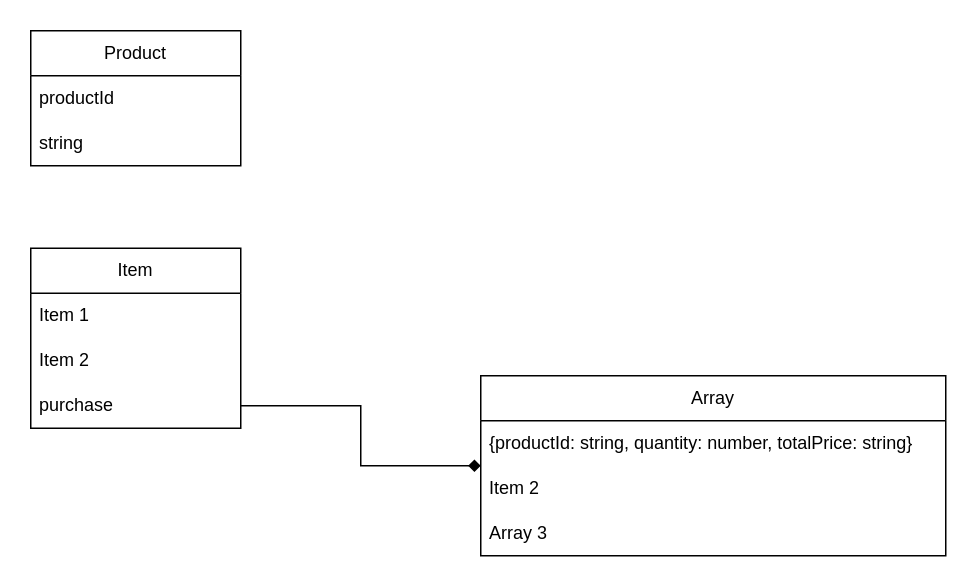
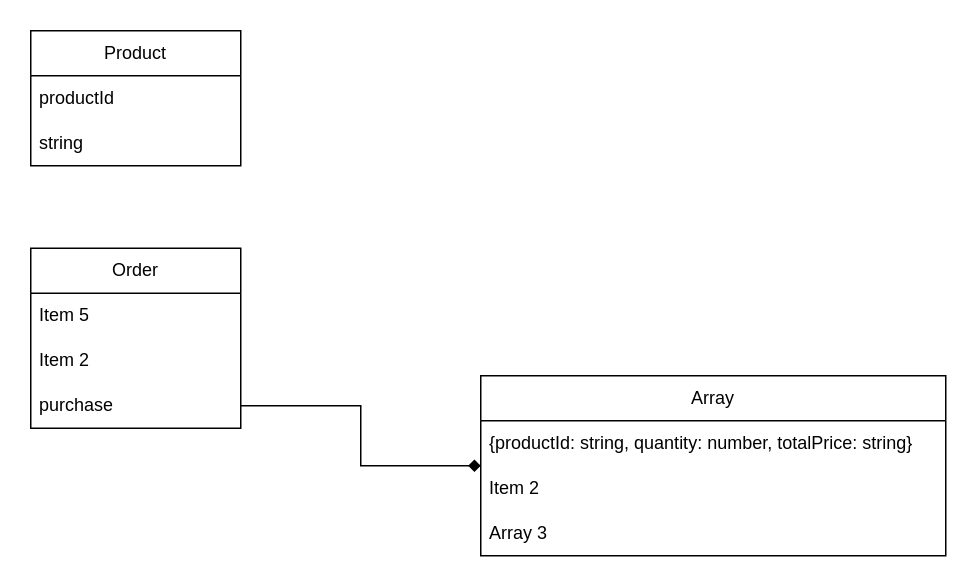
node "Item": label "Item" -> "Order"
node "Item 1": label "Item 1" -> "Item 5"
